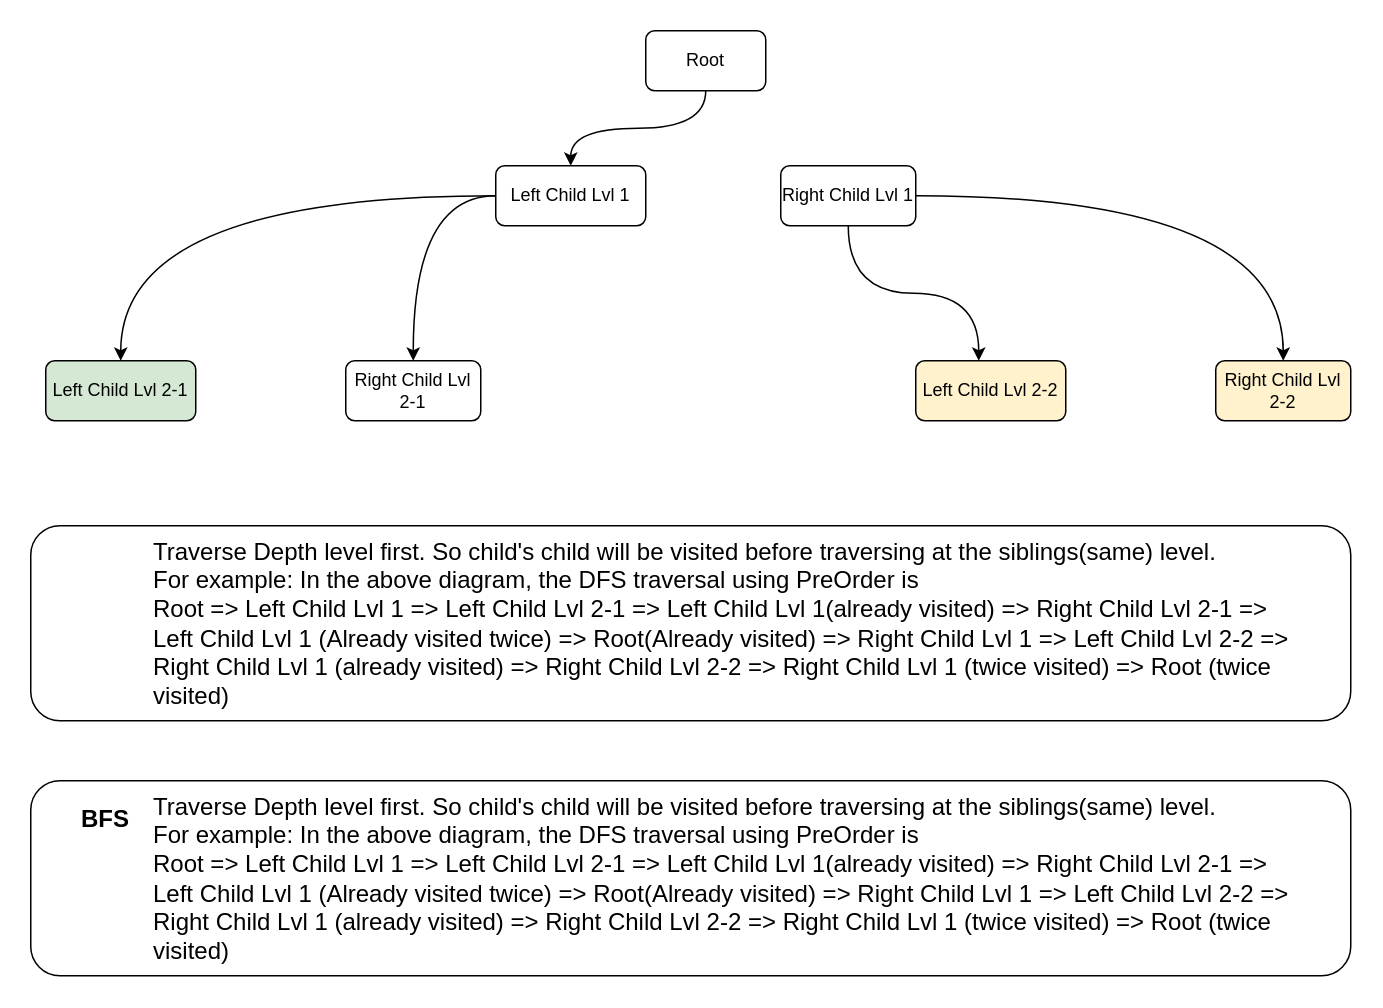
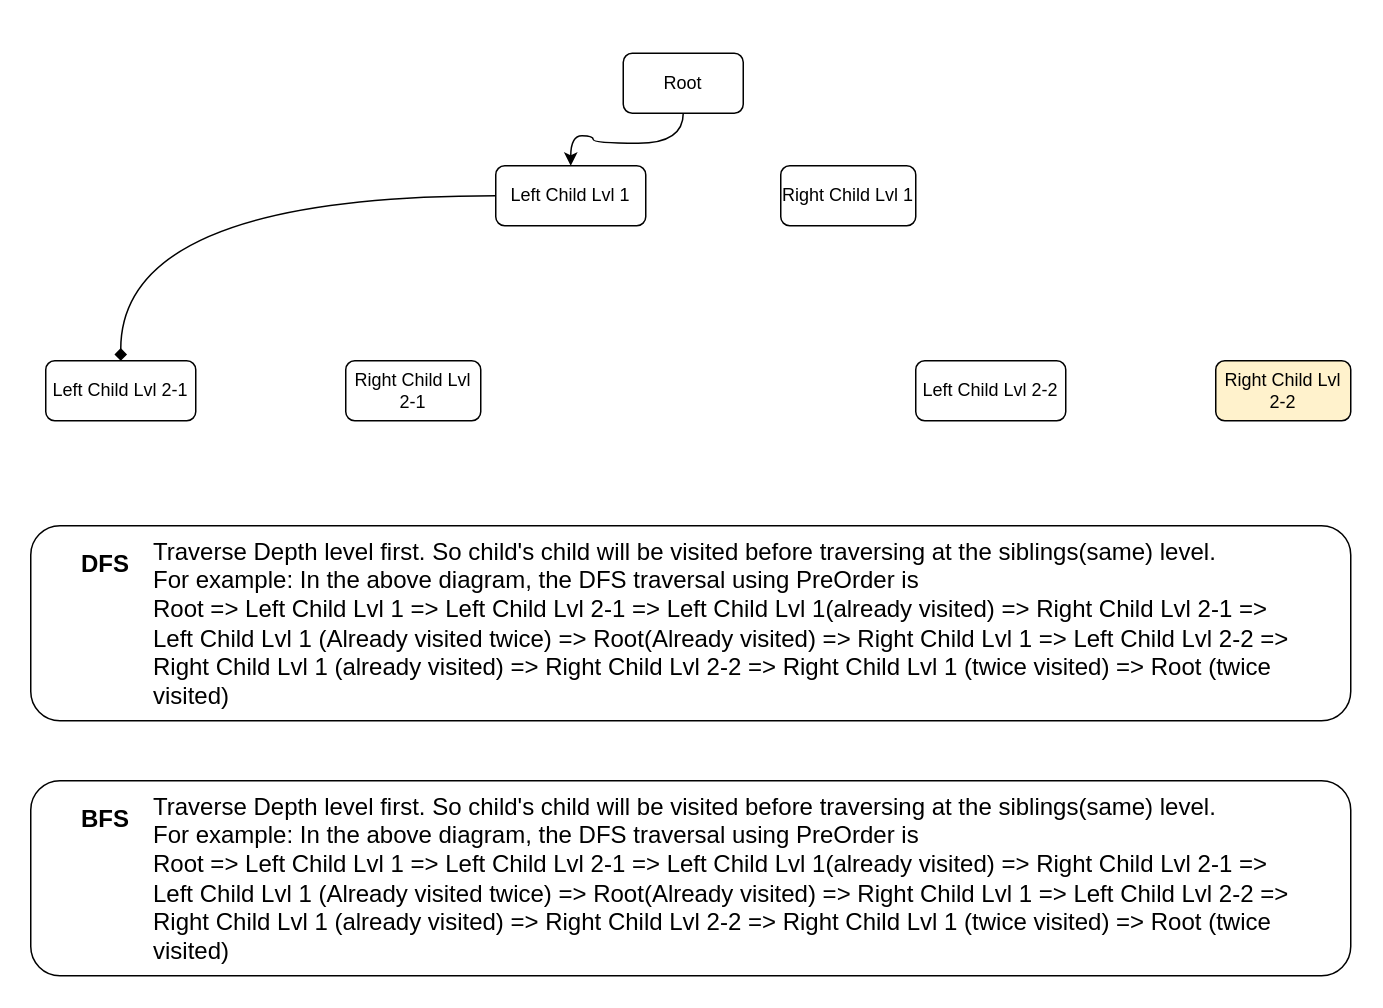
node "Root": moved (706, 61) -> (683, 83)
edge "Right Child Lvl 1" -> "Right Child Lvl 2-2": removed
edge "Left Child Lvl 1" -> "Right Child Lvl 2-1": removed
edge "Right Child Lvl 1" -> "Left Child Lvl 2-2": removed
edge "Left Child Lvl 1" -> "Left Child Lvl 2-1": arrowhead classic -> diamond
node "Left Child Lvl 2-1": fillcolor #d5e8d4 -> #ffffff
node "Left Child Lvl 2-2": fillcolor #fff2cc -> #ffffff
node "DFS": added
